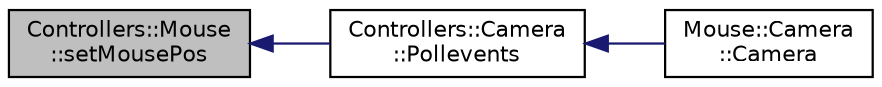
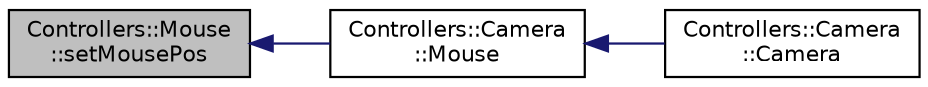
node "Controllers::Camera ::Pollevents": label "Controllers::Camera ::Pollevents" -> "Controllers::Camera ::Mouse"
node "Mouse::Camera ::Camera": label "Mouse::Camera ::Camera" -> "Controllers::Camera ::Camera"
